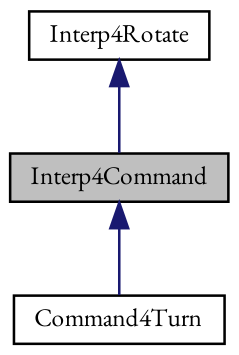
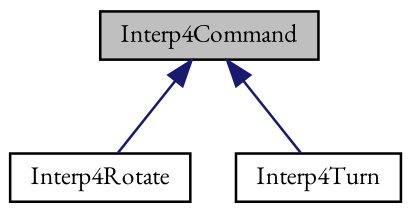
edge "Interp4Command" -> "Interp4Rotate": reversed
node "Command4Turn": label "Command4Turn" -> "Interp4Turn"
